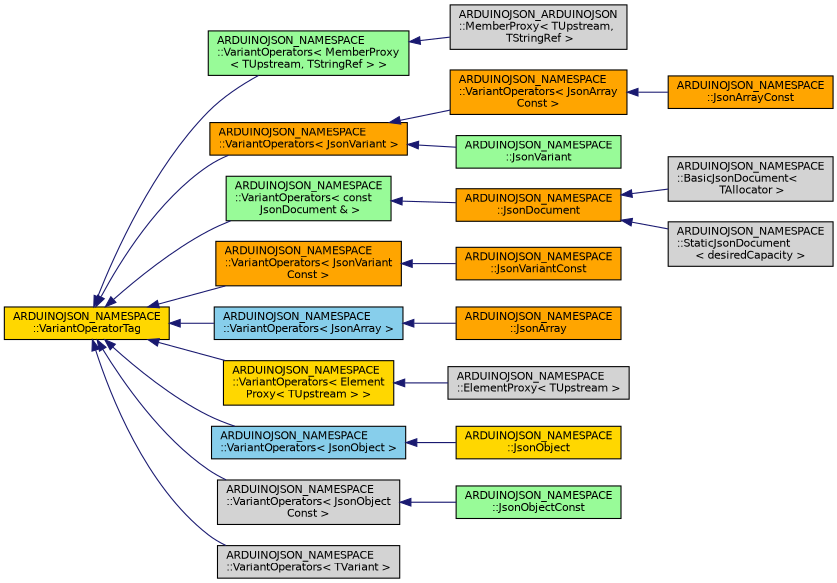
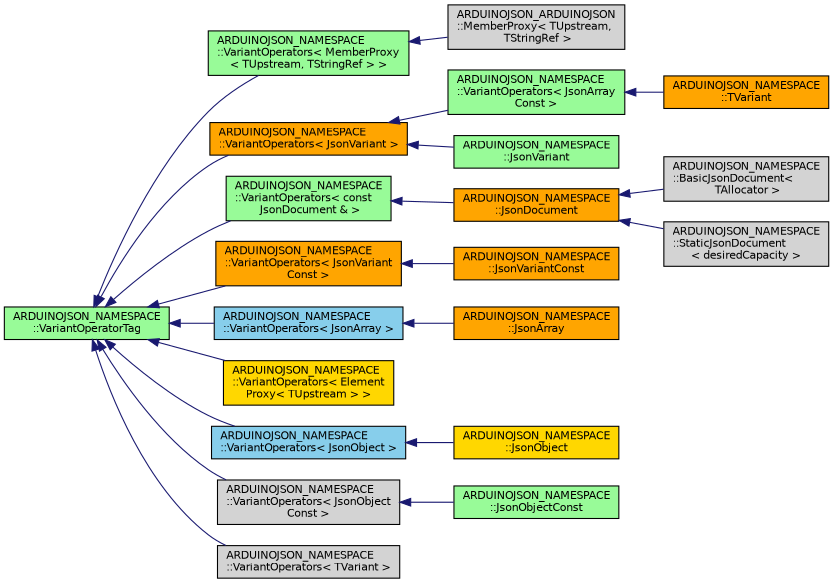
node "ARDUINOJSON_NAMESPACE ::VariantOperators< JsonArray Const >": fillcolor orange -> palegreen
node "ARDUINOJSON_NAMESPACE ::JsonArrayConst": label "ARDUINOJSON_NAMESPACE ::JsonArrayConst" -> "ARDUINOJSON_NAMESPACE ::TVariant"
node "ARDUINOJSON_NAMESPACE ::VariantOperatorTag": fillcolor gold -> palegreen
node "ARDUINOJSON_NAMESPACE ::ElementProxy< TUpstream >": removed
